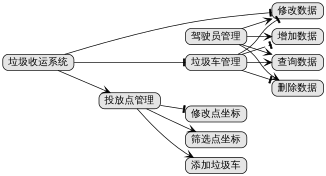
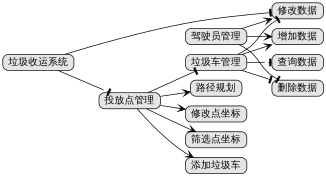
edge "驾驶员管理" -> "查询数据": removed
edge "垃圾车管理" -> "增加数据": arrowhead tee -> vee
edge "驾驶员管理" -> "删除数据": arrowhead vee -> tee
edge "垃圾收运系统" -> "垃圾车管理": now "投放点管理" -> "垃圾车管理"
edge "垃圾车管理" -> "查询数据": arrowhead vee -> tee
edge "垃圾收运系统" -> "投放点管理": arrowhead vee -> tee
node "路径规划": added
edge "投放点管理" -> "修改点坐标": arrowhead tee -> vee
